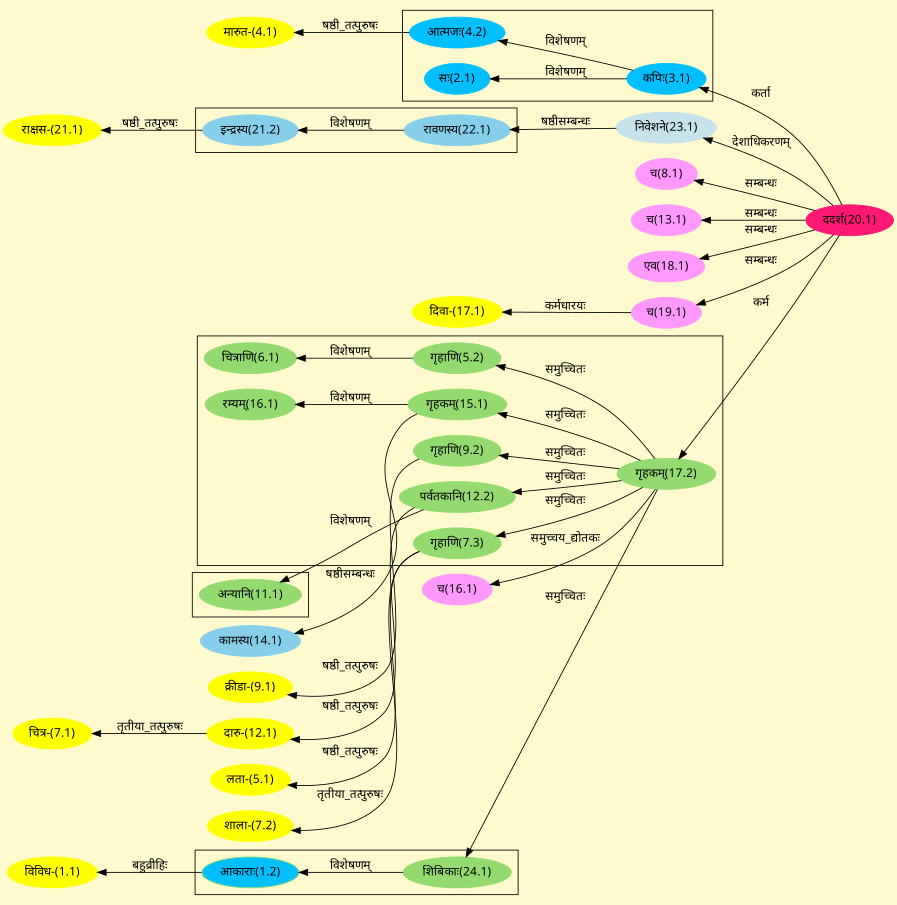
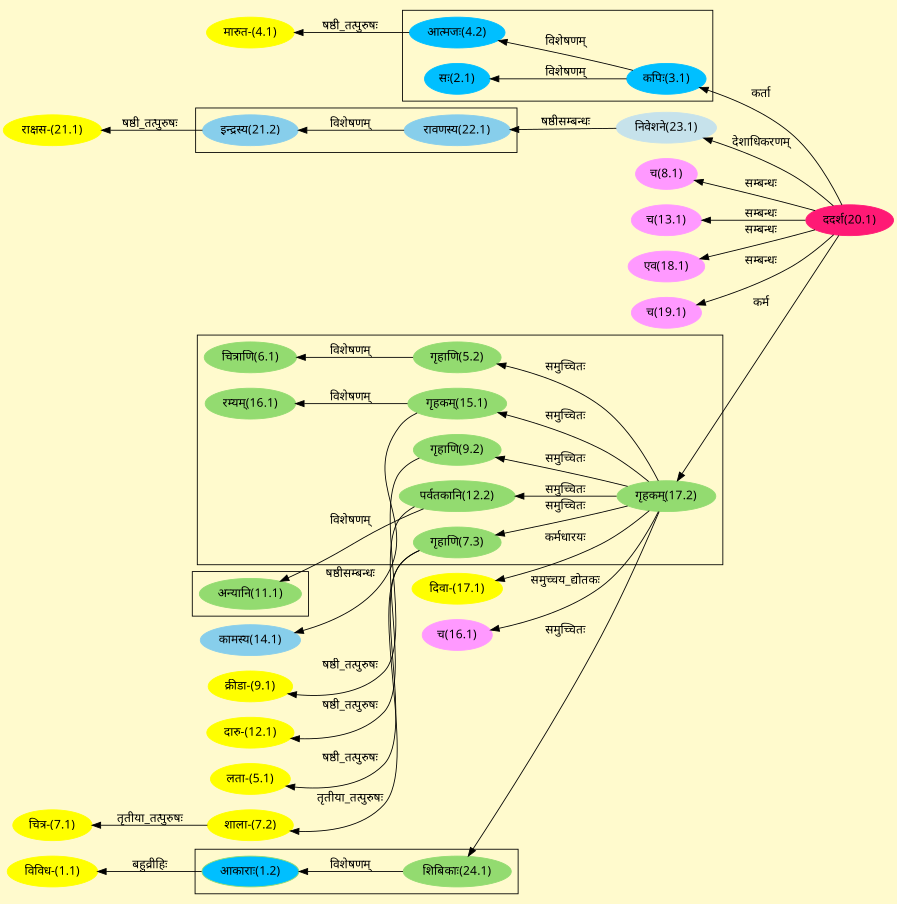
edge "च(19.1)" -> "दिवा-(17.1)": now "गृहकम्(17.2)" -> "दिवा-(17.1)"
edge "दारु-(12.1)" -> "चित्र-(7.1)": now "शाला-(7.2)" -> "चित्र-(7.1)"
